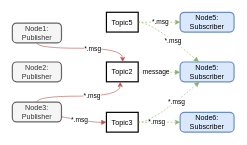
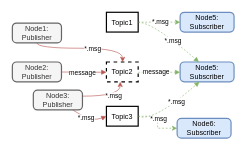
node "Topic5": label "Topic5" -> "Topic1"
edge "Node2: Publisher" -> "Topic2": added, label "message"
node "Topic2": style solid -> dashed
node "Node3: Publisher": moved (37, 112) -> (58, 100)
node "Topic3": moved (122, 122) -> (122, 116)
node "Node6: Subscriber": moved (207, 122) -> (204, 128)
